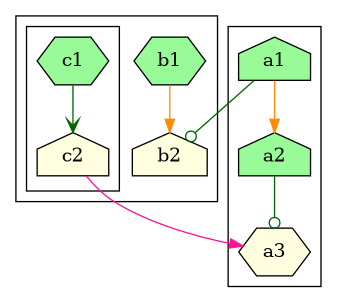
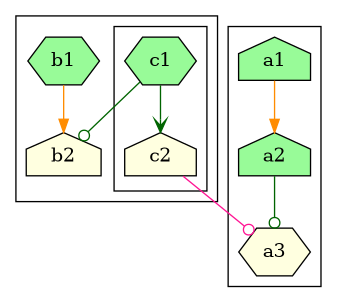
edge "a1" -> "b2": now "c1" -> "b2"
edge "c2" -> "a3": arrowhead normal -> odot
